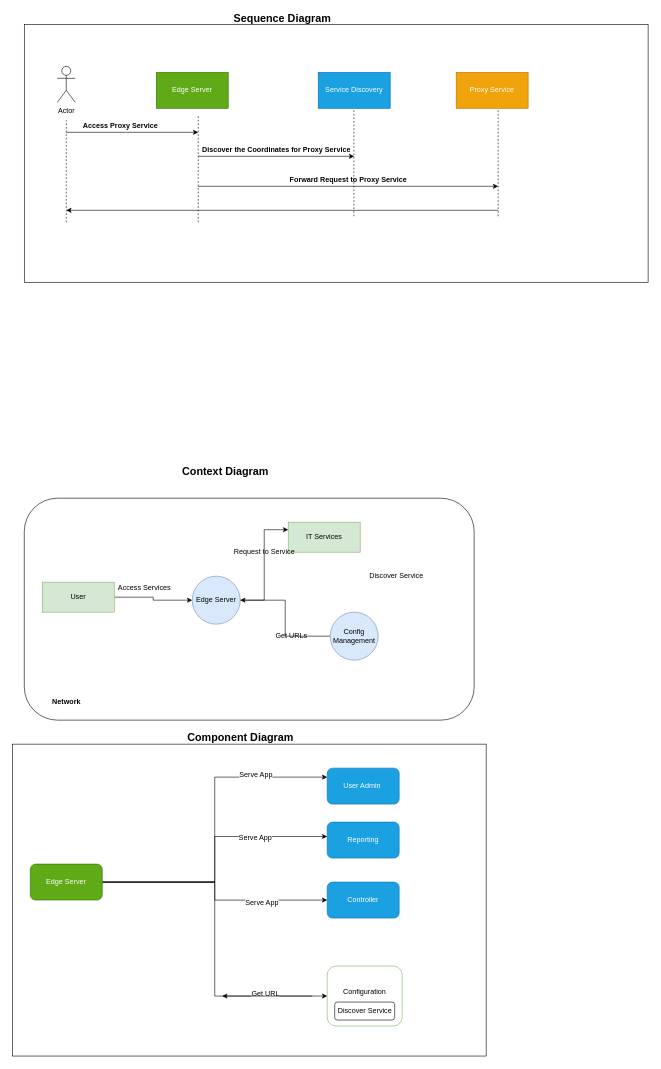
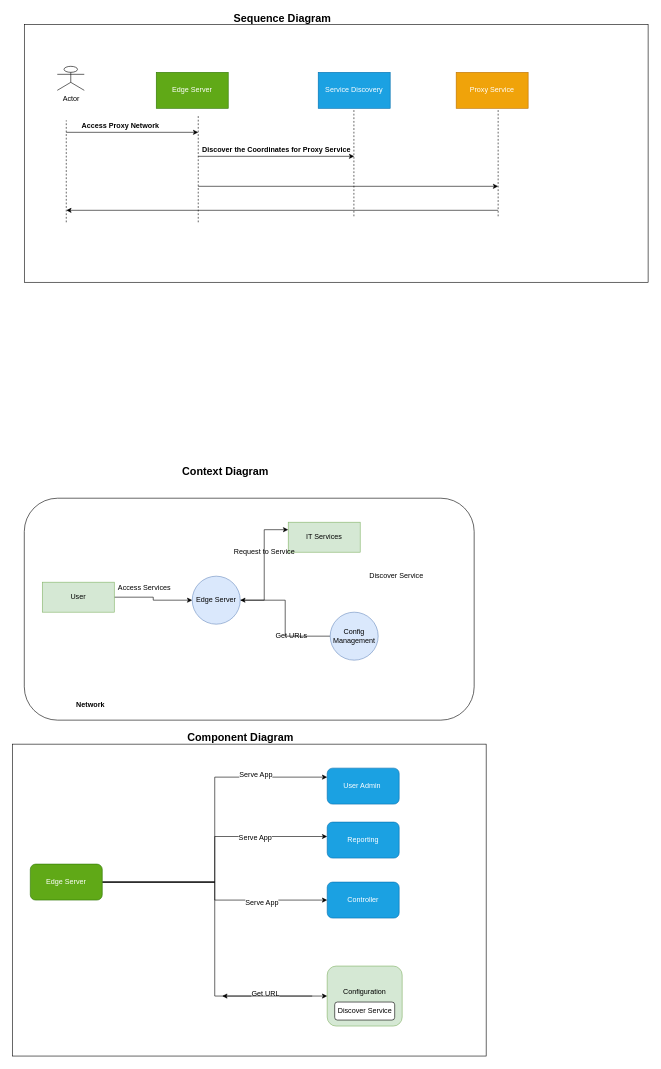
node "Actor": size 18x36 -> 27x24
node "Access Proxy Service": label "Access Proxy Service" -> "Access Proxy Network"
node "Forward Request to Proxy Service": removed
node "Network": moved (66, 702) -> (90, 705)
node "Configuration": fillcolor #ffffff -> #d5e8d4
